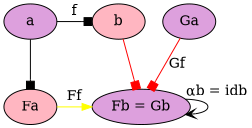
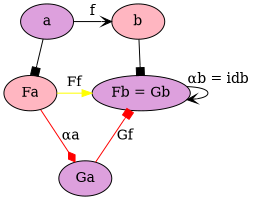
edge "a" -> "b": arrowhead box -> vee
edge "b" -> "Fb = Gb": color red -> black
edge "Fa" -> "Ga": added, label "αa"
